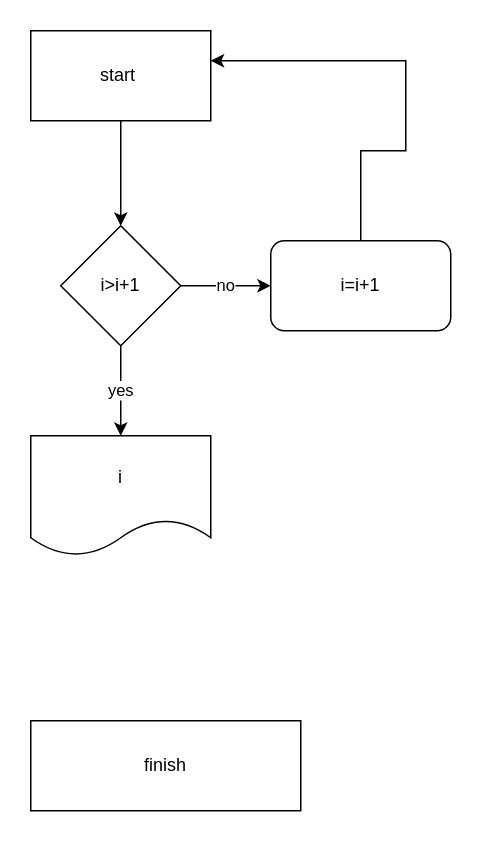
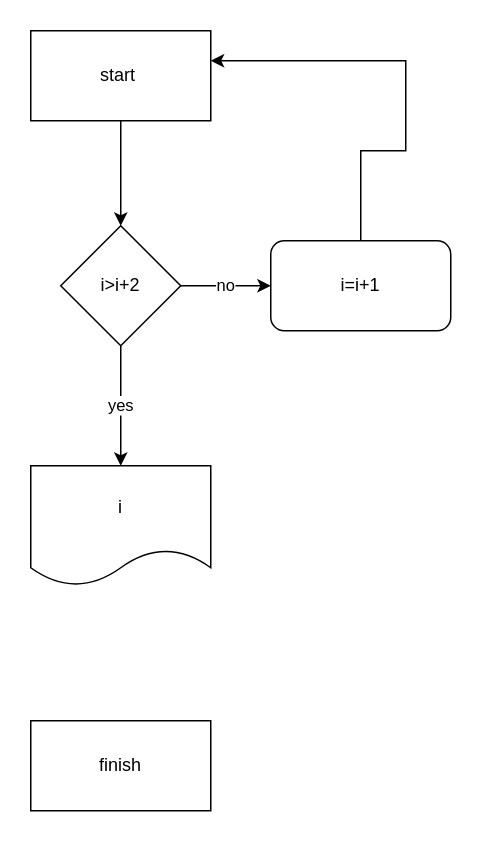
node "i>i+1": label "i>i+1" -> "i>i+2"
node "i": moved (121, 496) -> (121, 526)
node "finish": size 270x90 -> 180x90
